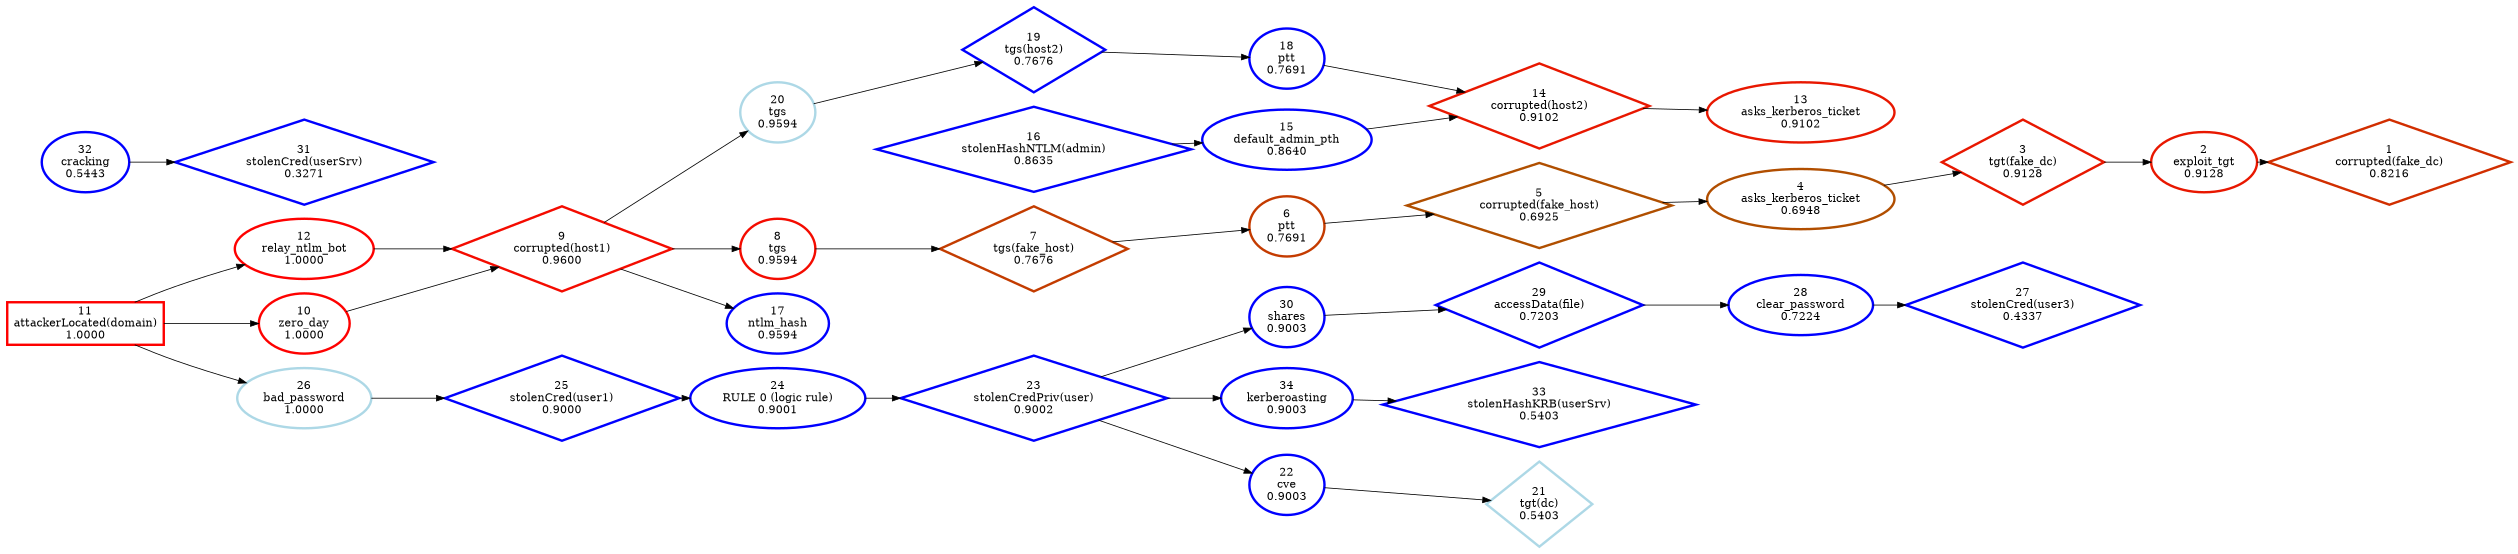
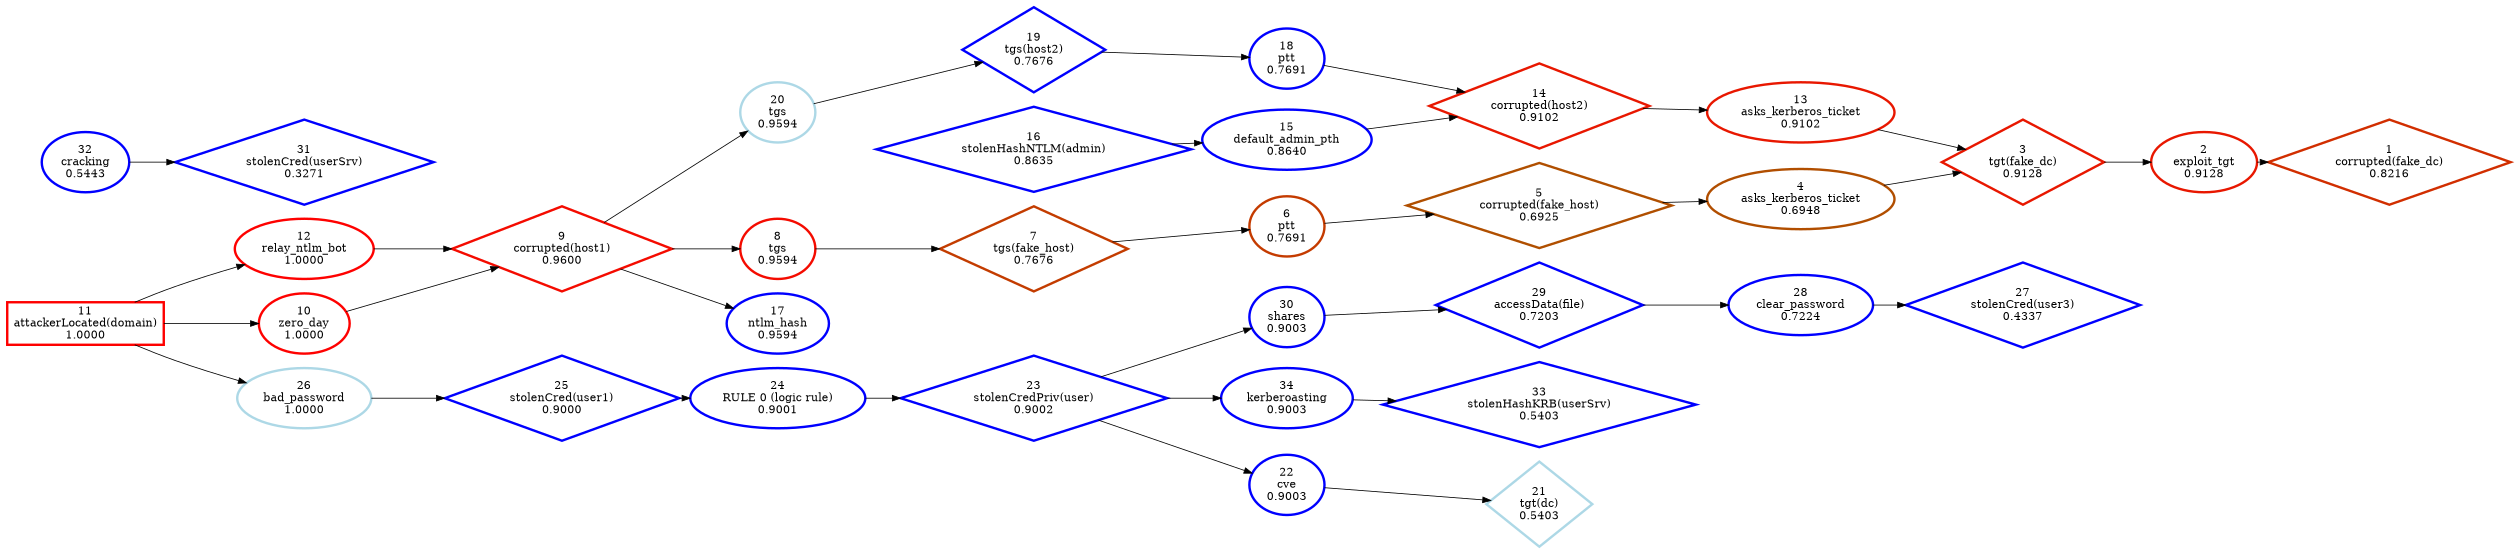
edge "13 asks_kerberos_ticket 0.9102" -> "3 tgt(fake_dc) 0.9128": added
